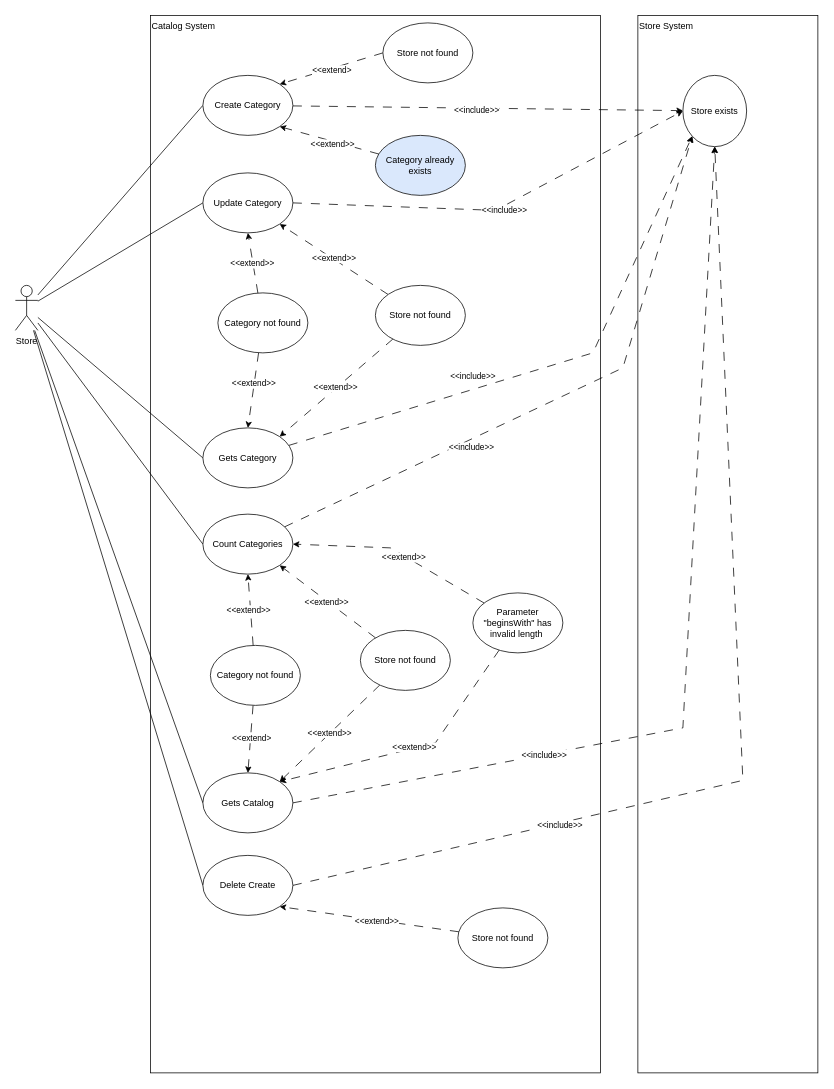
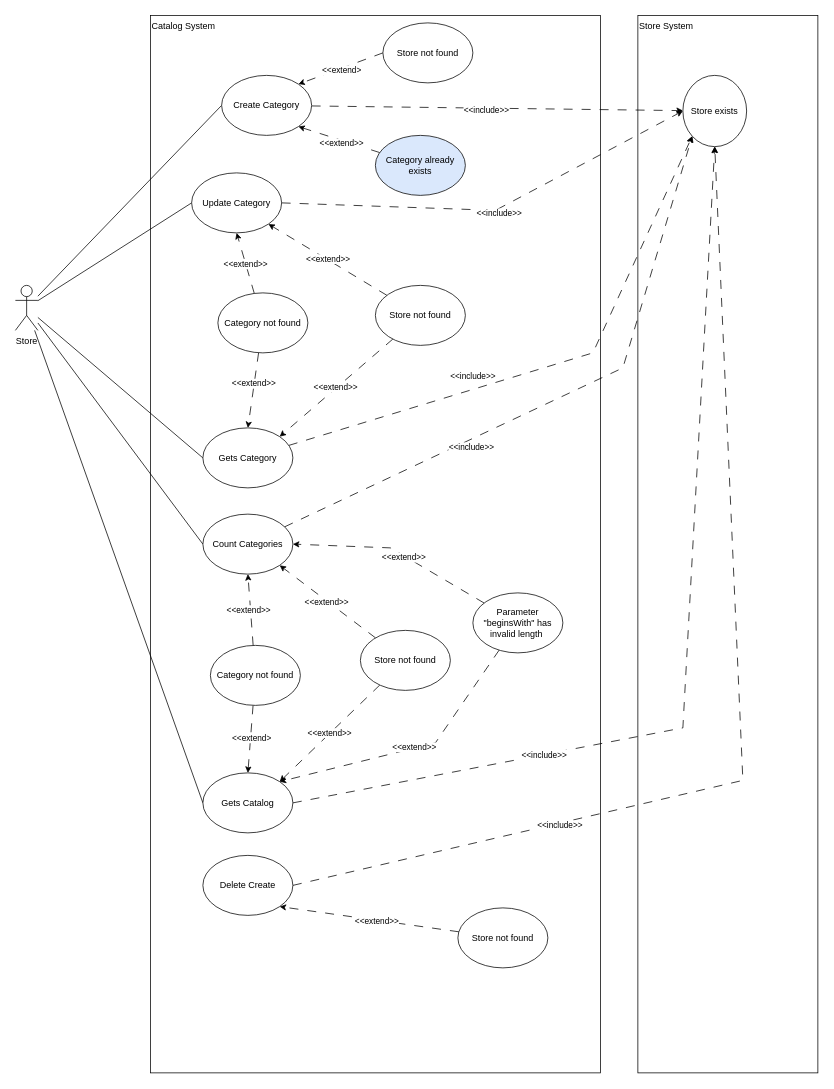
node "Create Category": moved (248, 105) -> (267, 105)
node "Update Category": moved (248, 203) -> (237, 203)
edge "Store" -- "Delete Create": removed
